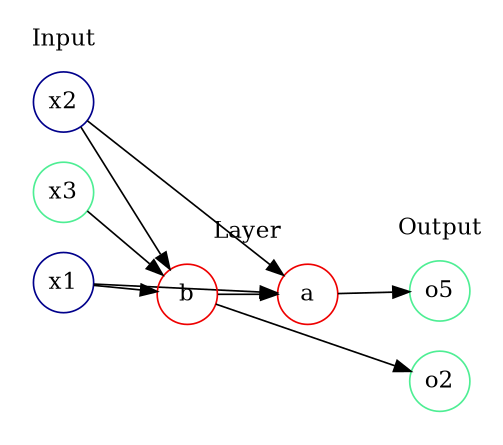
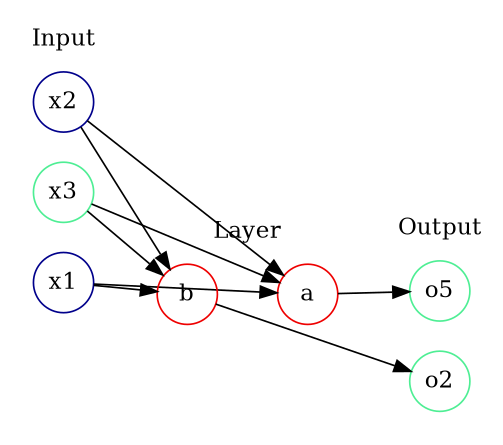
edge "b" -> "a": now "x3" -> "a"
